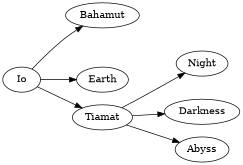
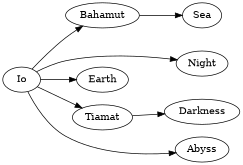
node "Sea": added
edge "Tiamat" -> "Night": now "Io" -> "Night"
edge "Tiamat" -> "Abyss": now "Io" -> "Abyss"
